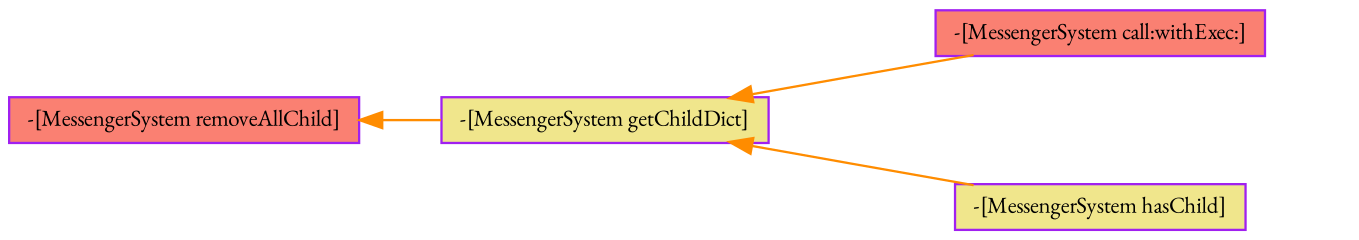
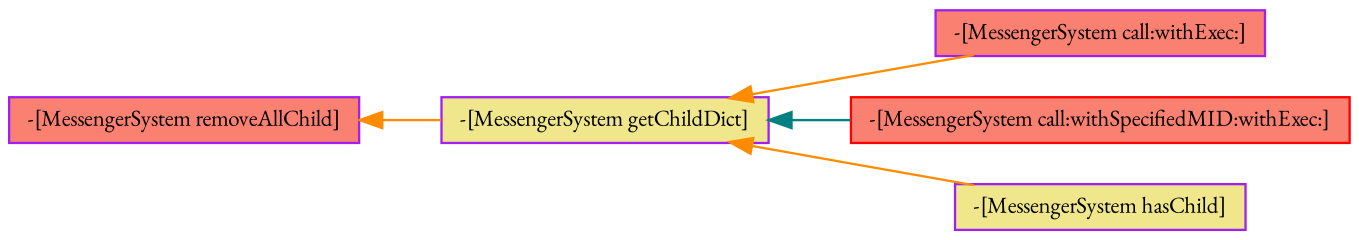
node "-[MessengerSystem call:withSpecifiedMID:withExec:]": added
